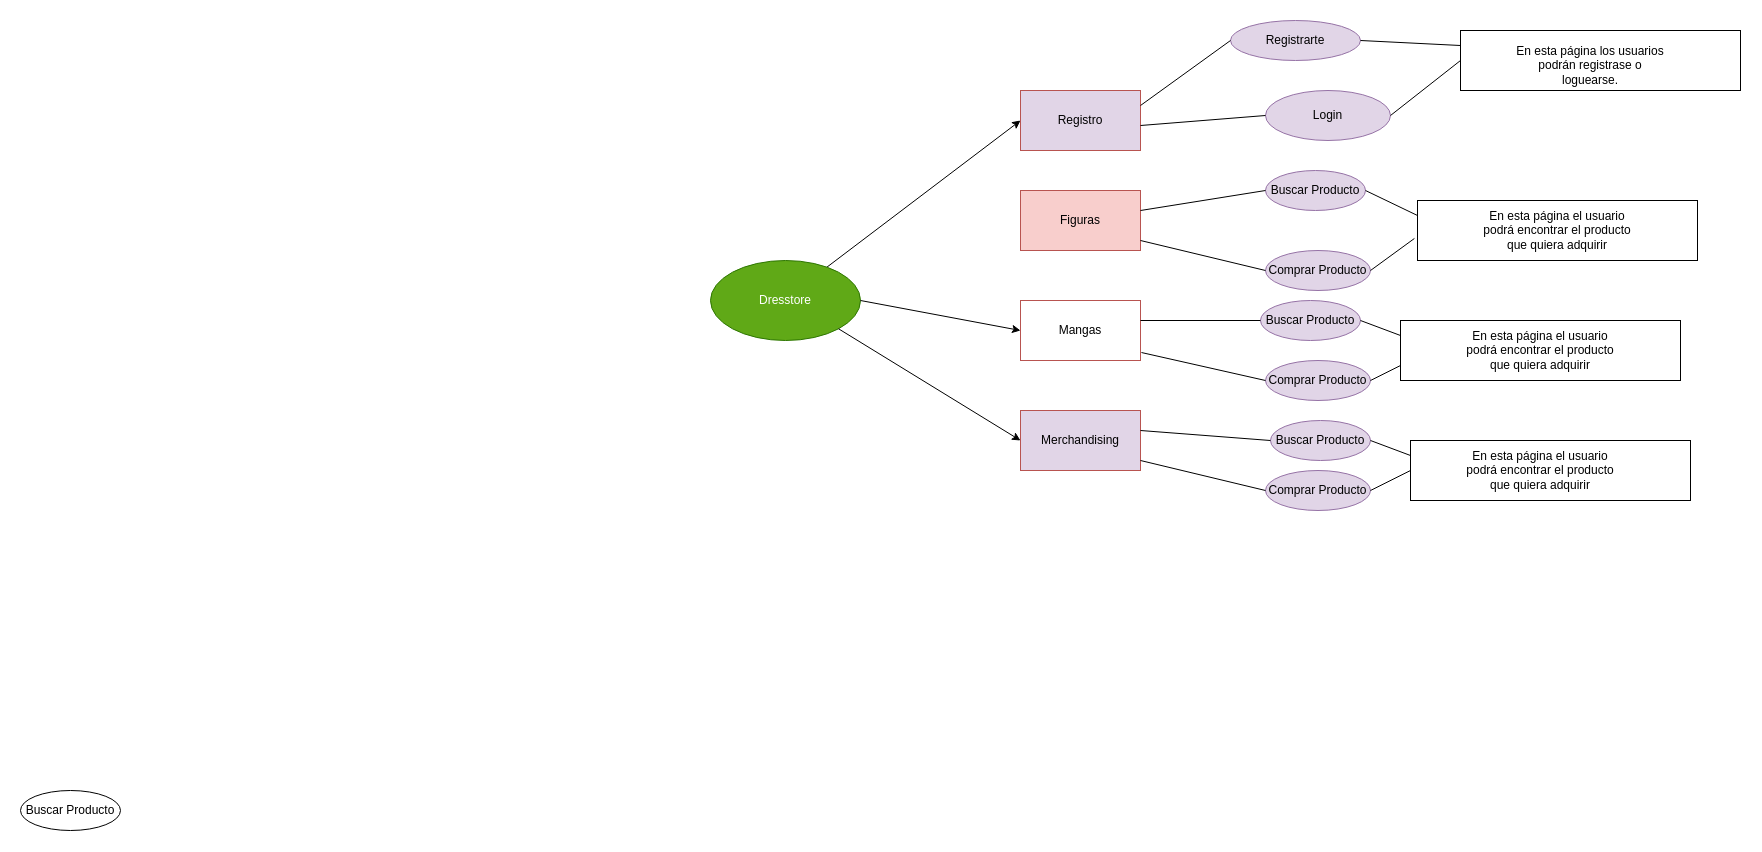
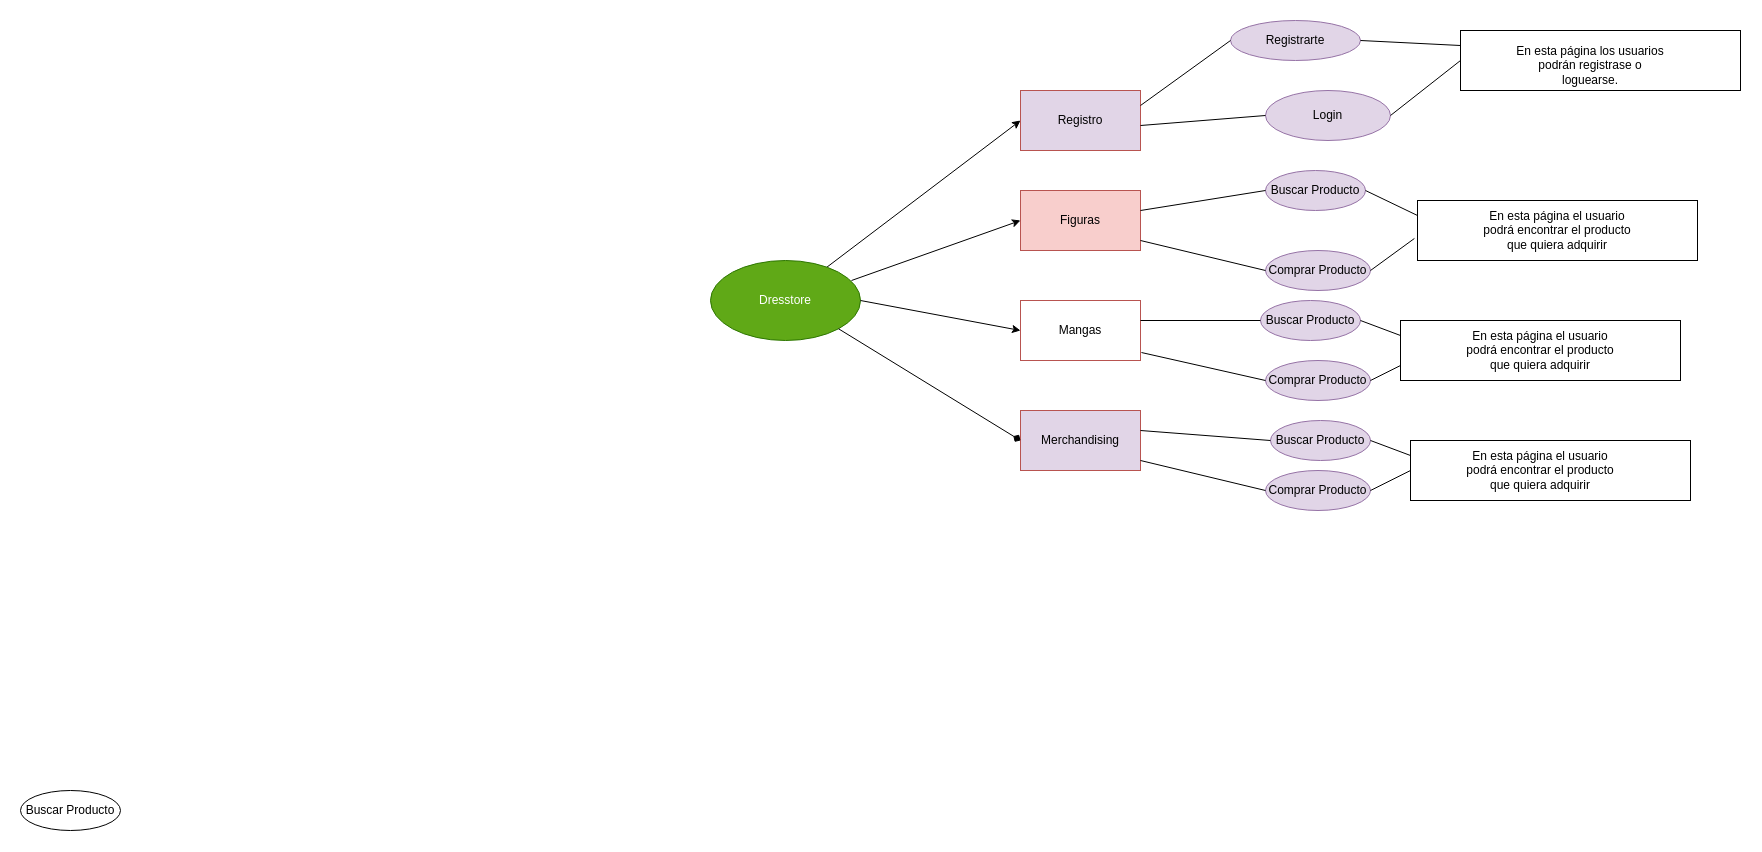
edge "Dresstore" -> "Figuras": added
edge "Dresstore" -> "Merchandising": arrowhead classic -> diamond
